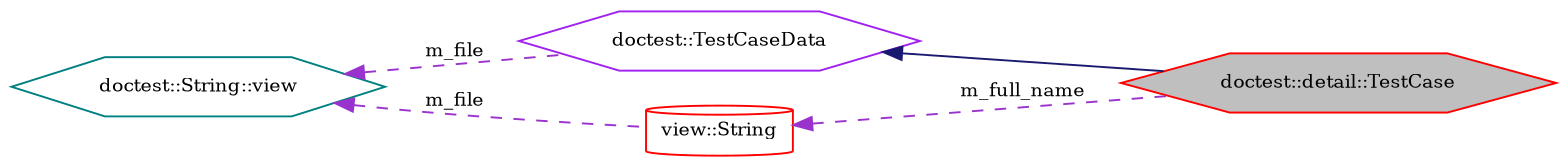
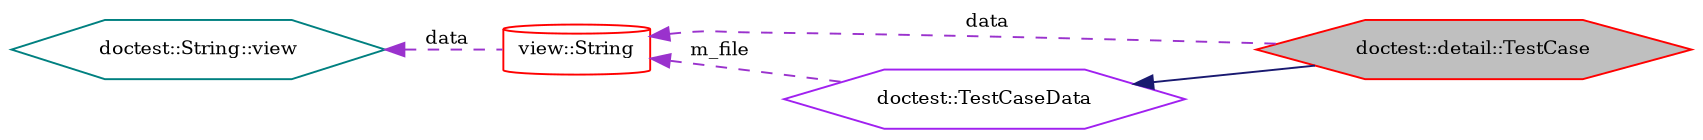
edge "doctest::TestCaseData" -> "doctest::String::view": now "doctest::TestCaseData" -> "view::String"
edge "doctest::detail::TestCase" -> "view::String": label " m_full_name" -> " data"
edge "view::String" -> "doctest::String::view": label " m_file" -> " data"
